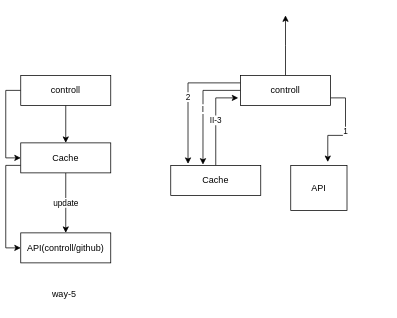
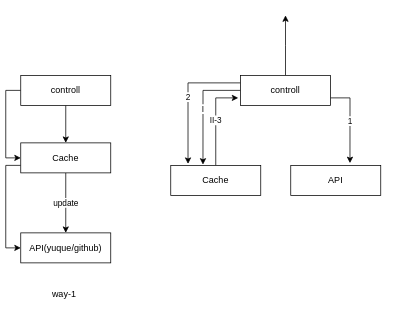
node "API": size 56x45 -> 90x30
node "API(controll/github)": label "API(controll/github)" -> "API(yuque/github)"
node "way-5": label "way-5" -> "way-1"
